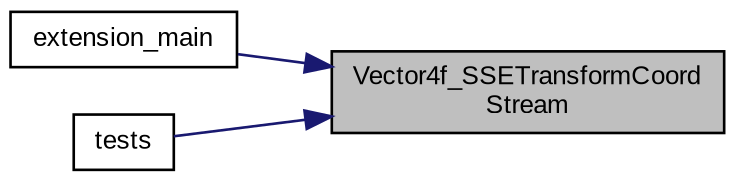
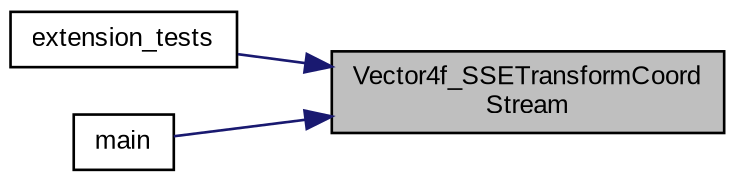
node "extension_main": label "extension_main" -> "extension_tests"
node "tests": label "tests" -> "main"
